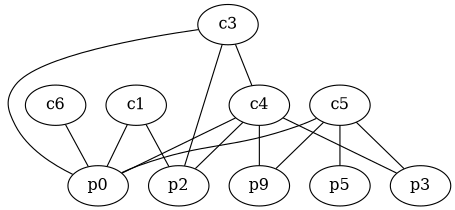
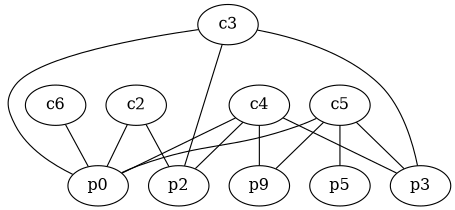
edge "c3" -- "c4": now "c3" -- "p3"
node "c1": label "c1" -> "c2"
